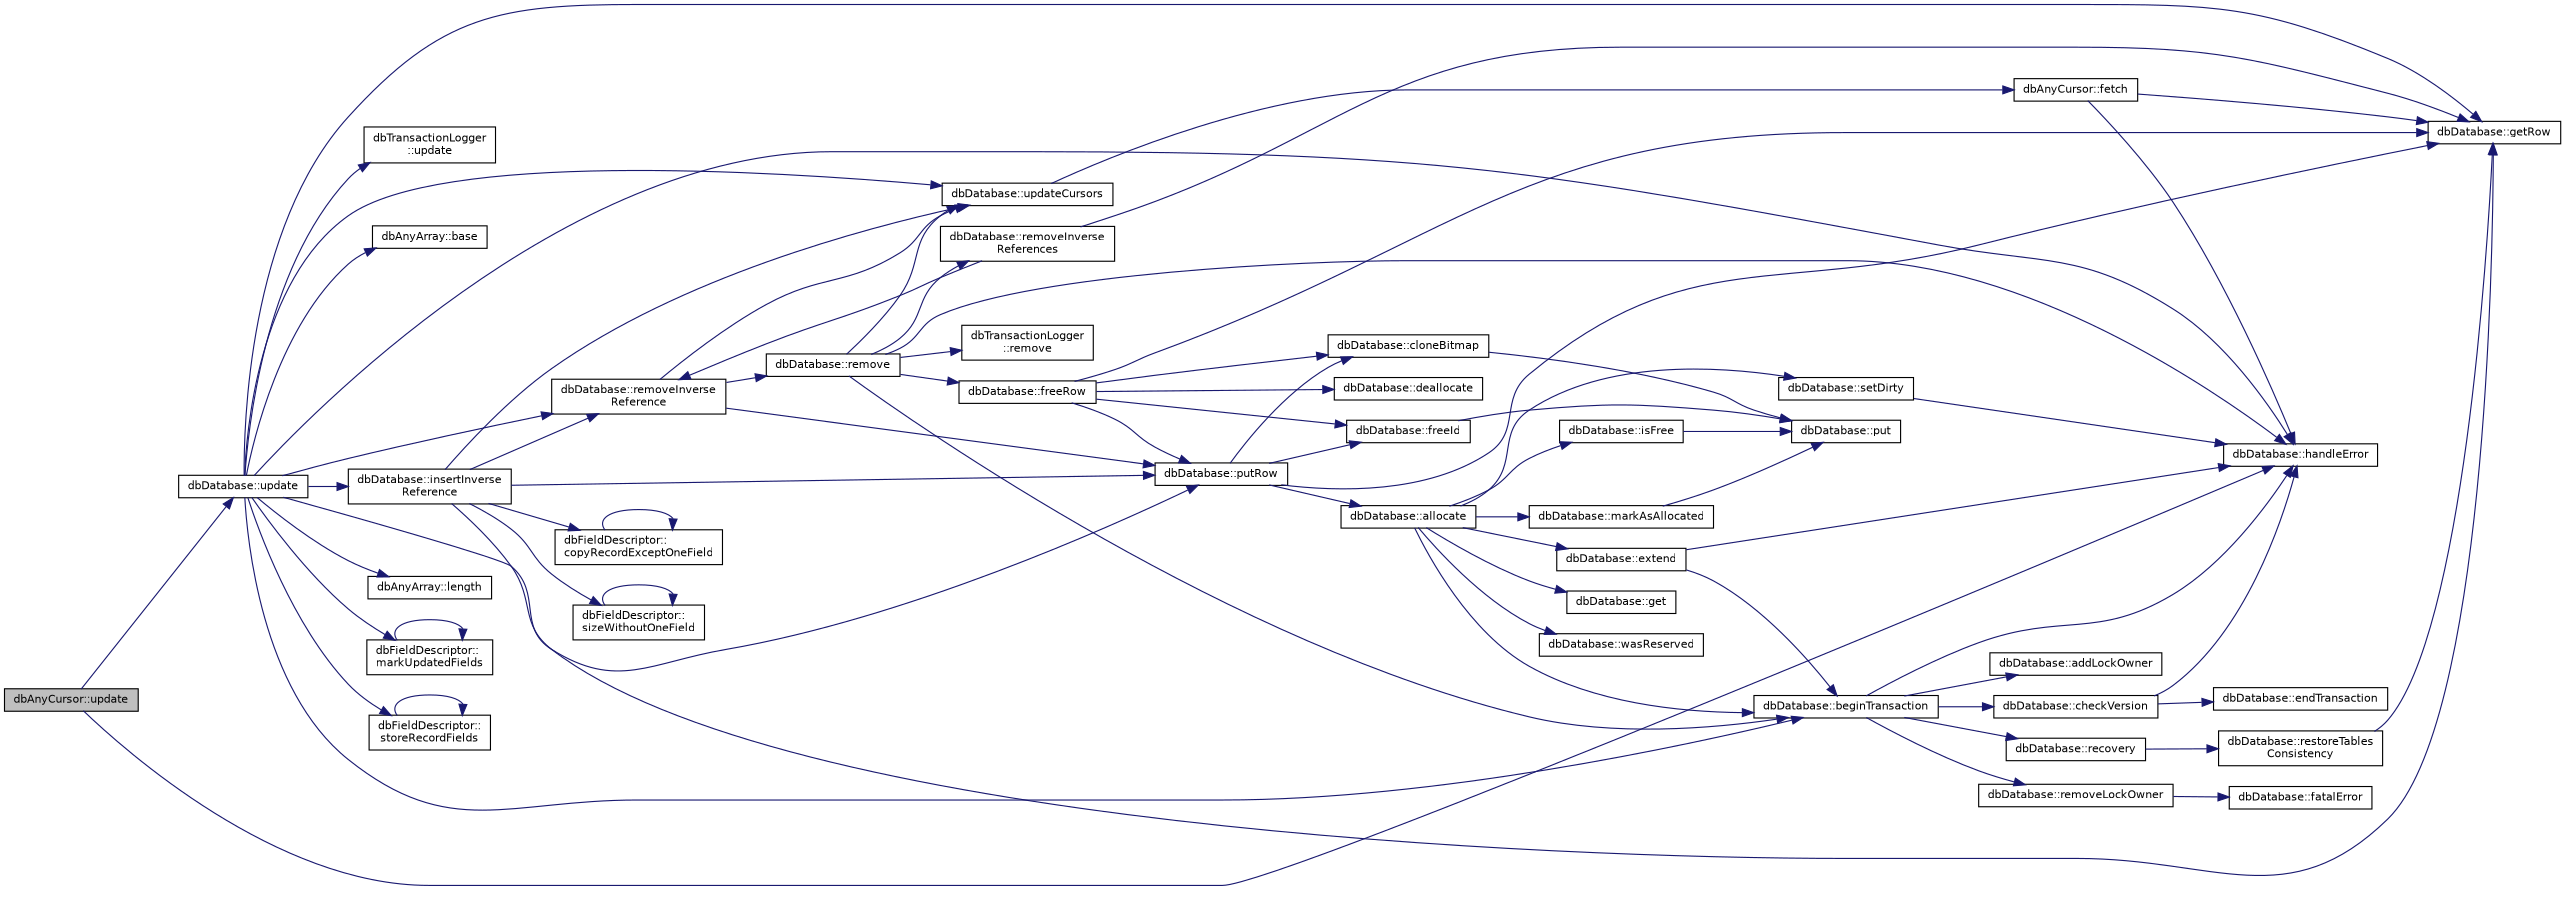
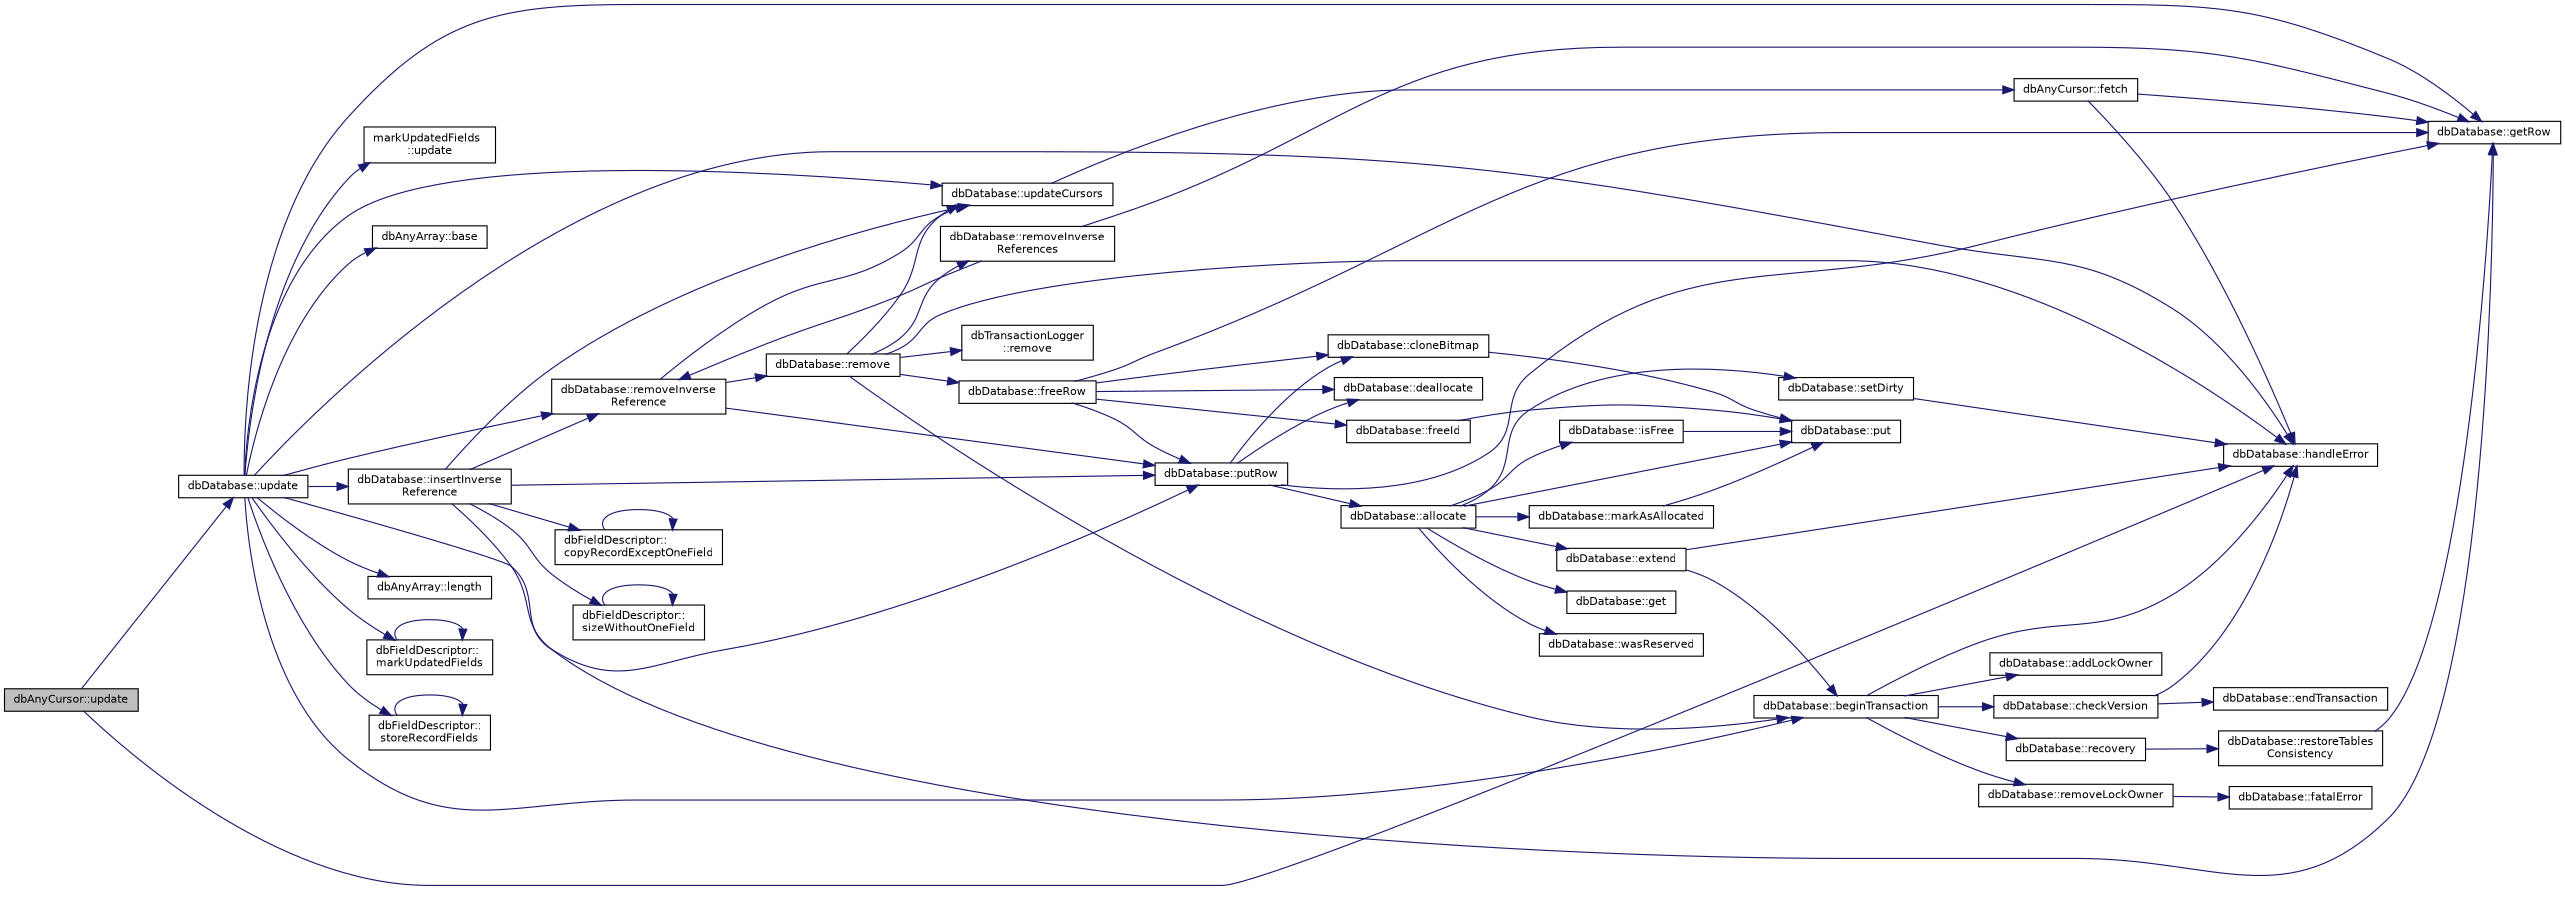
node "dbTransactionLogger ::update": label "dbTransactionLogger ::update" -> "markUpdatedFields ::update"
edge "dbDatabase::putRow" -> "dbDatabase::freeId": now "dbDatabase::putRow" -> "dbDatabase::deallocate"
edge "dbDatabase::allocate" -> "dbDatabase::beginTransaction": now "dbDatabase::allocate" -> "dbDatabase::put"
